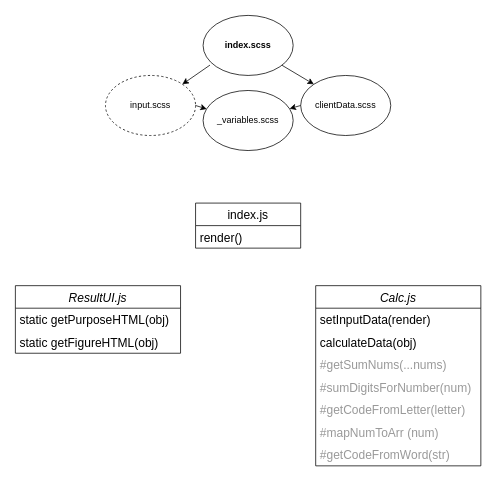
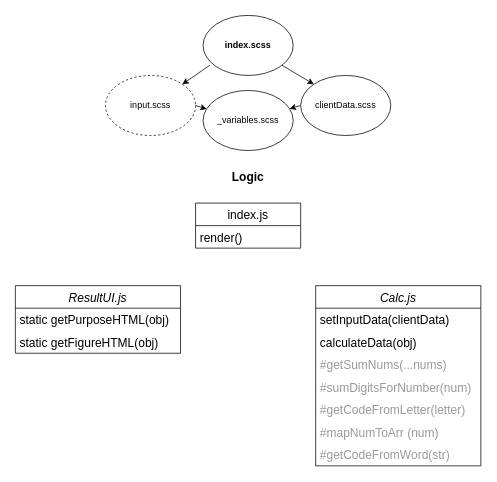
node "Logic": added
node "setInputData(render)": label "setInputData(render)" -> "setInputData(clientData)"
